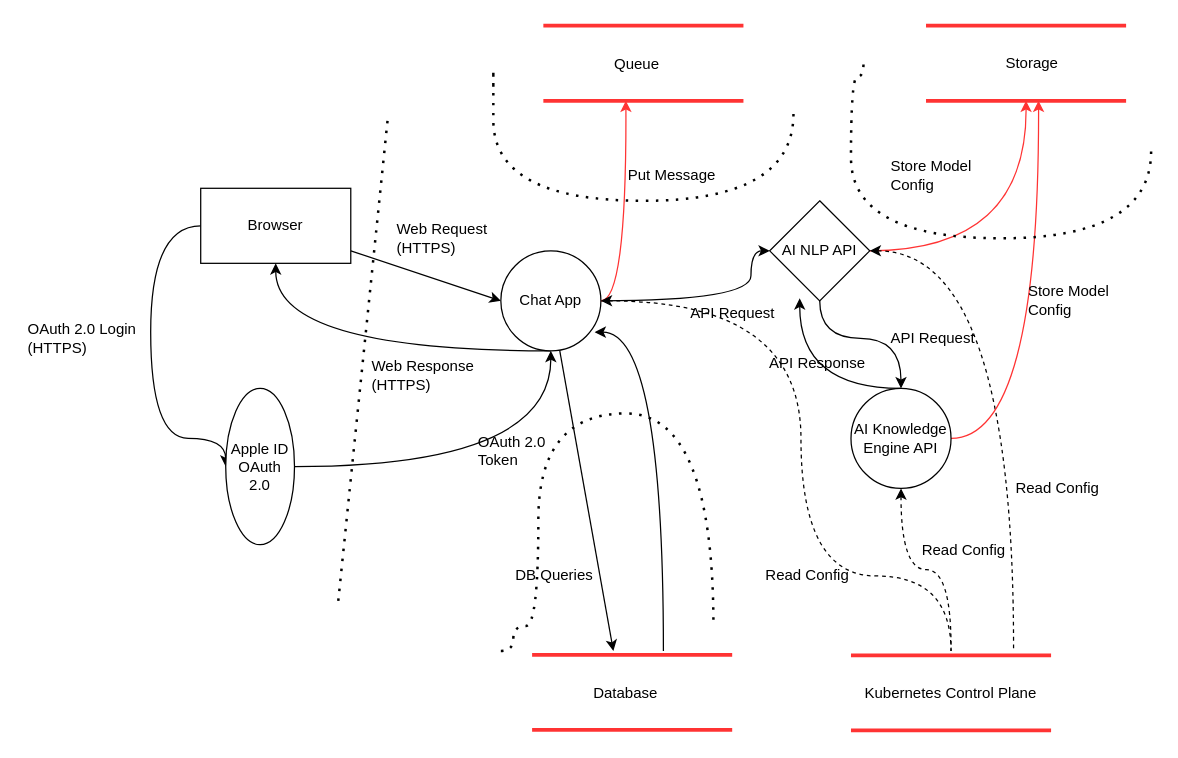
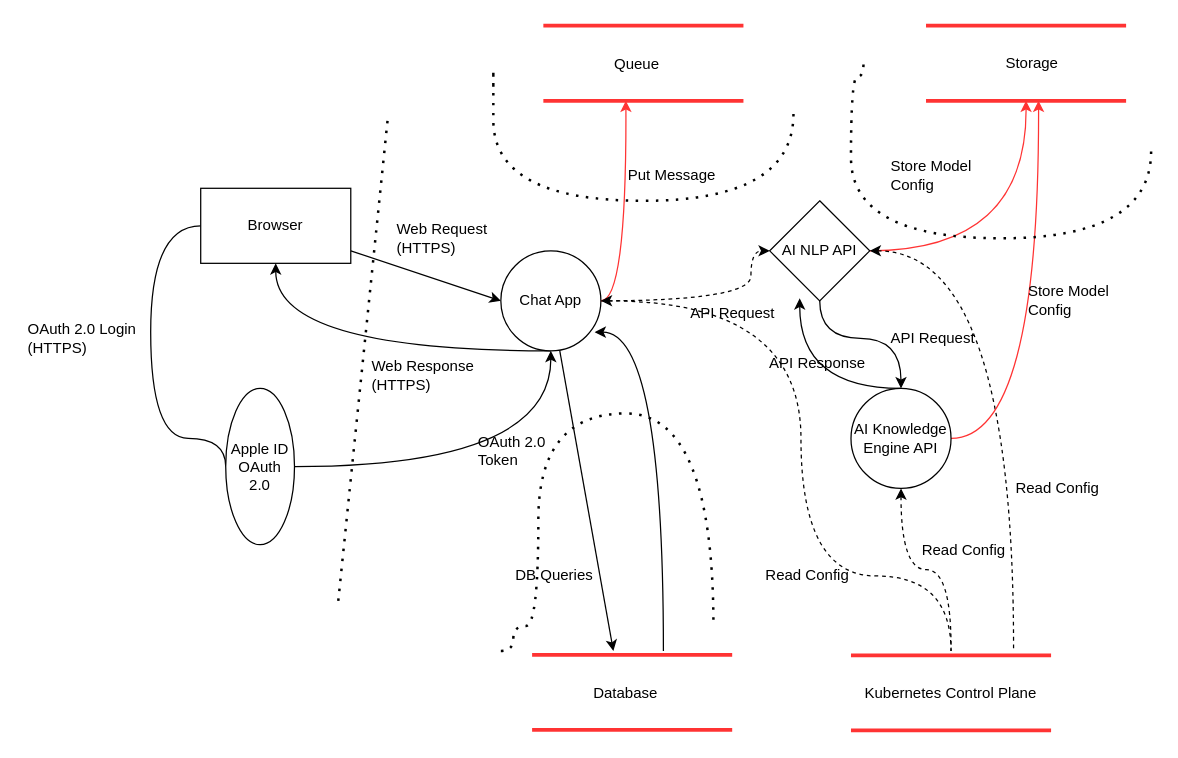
edge "Chat App" -> "AI NLP API": style solid -> dashed
edge "Browser" -> "Apple ID OAuth 2.0": arrowhead classic -> none
